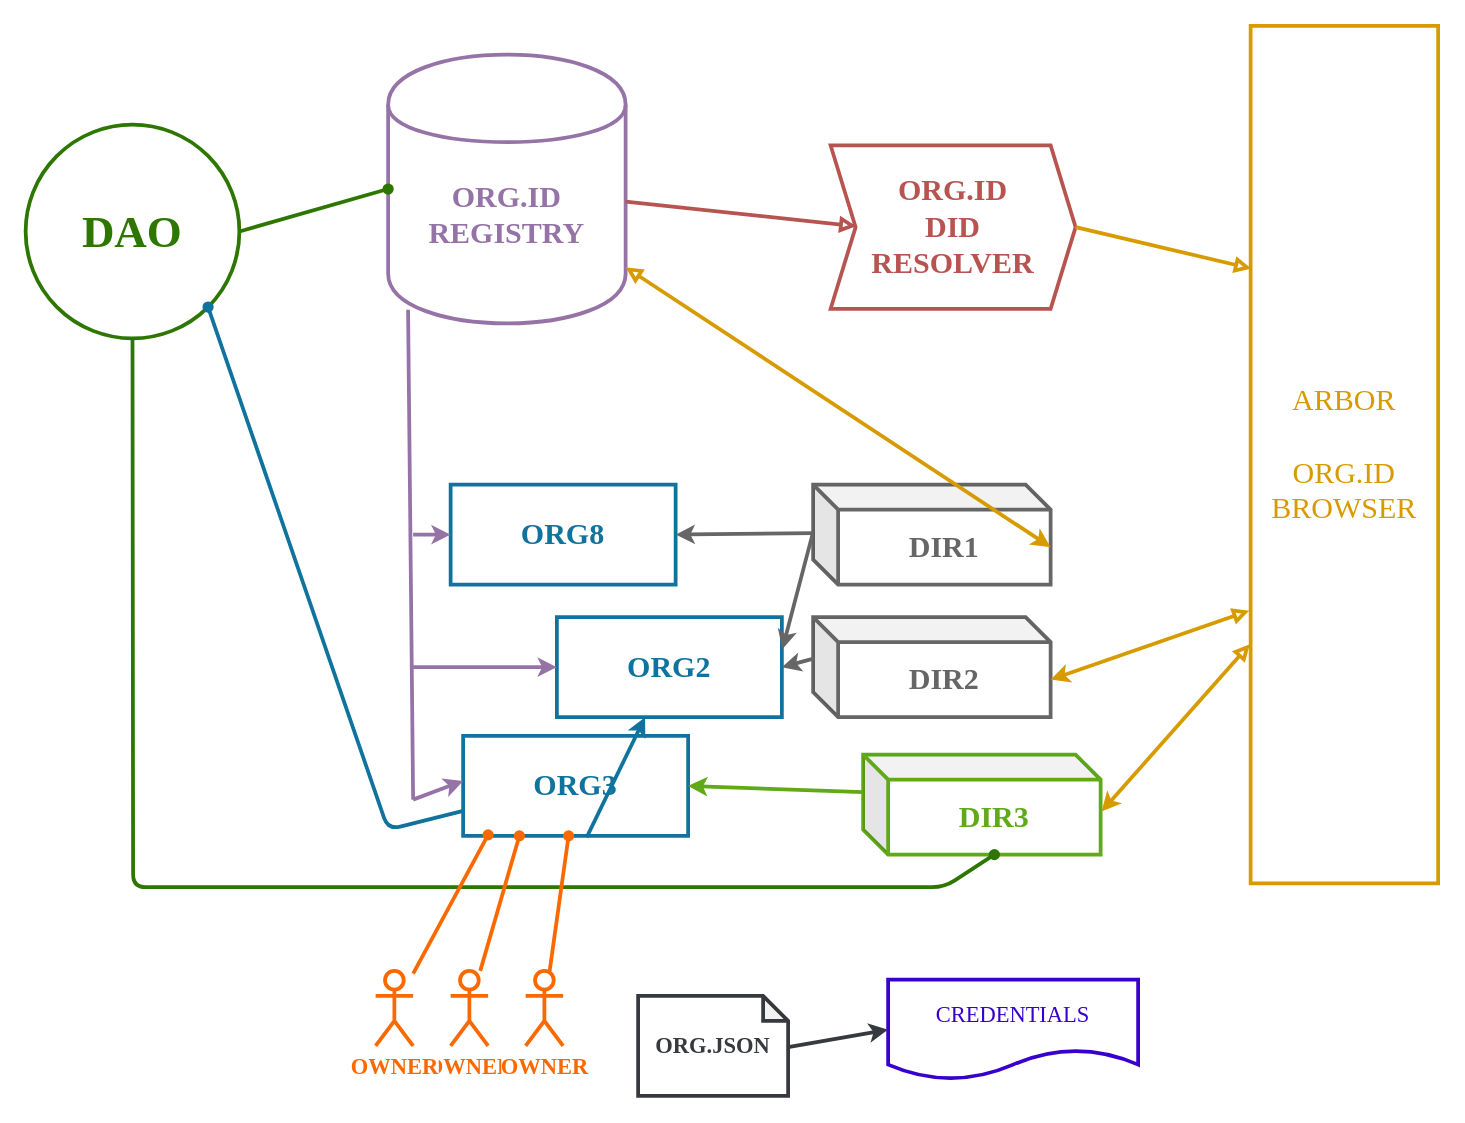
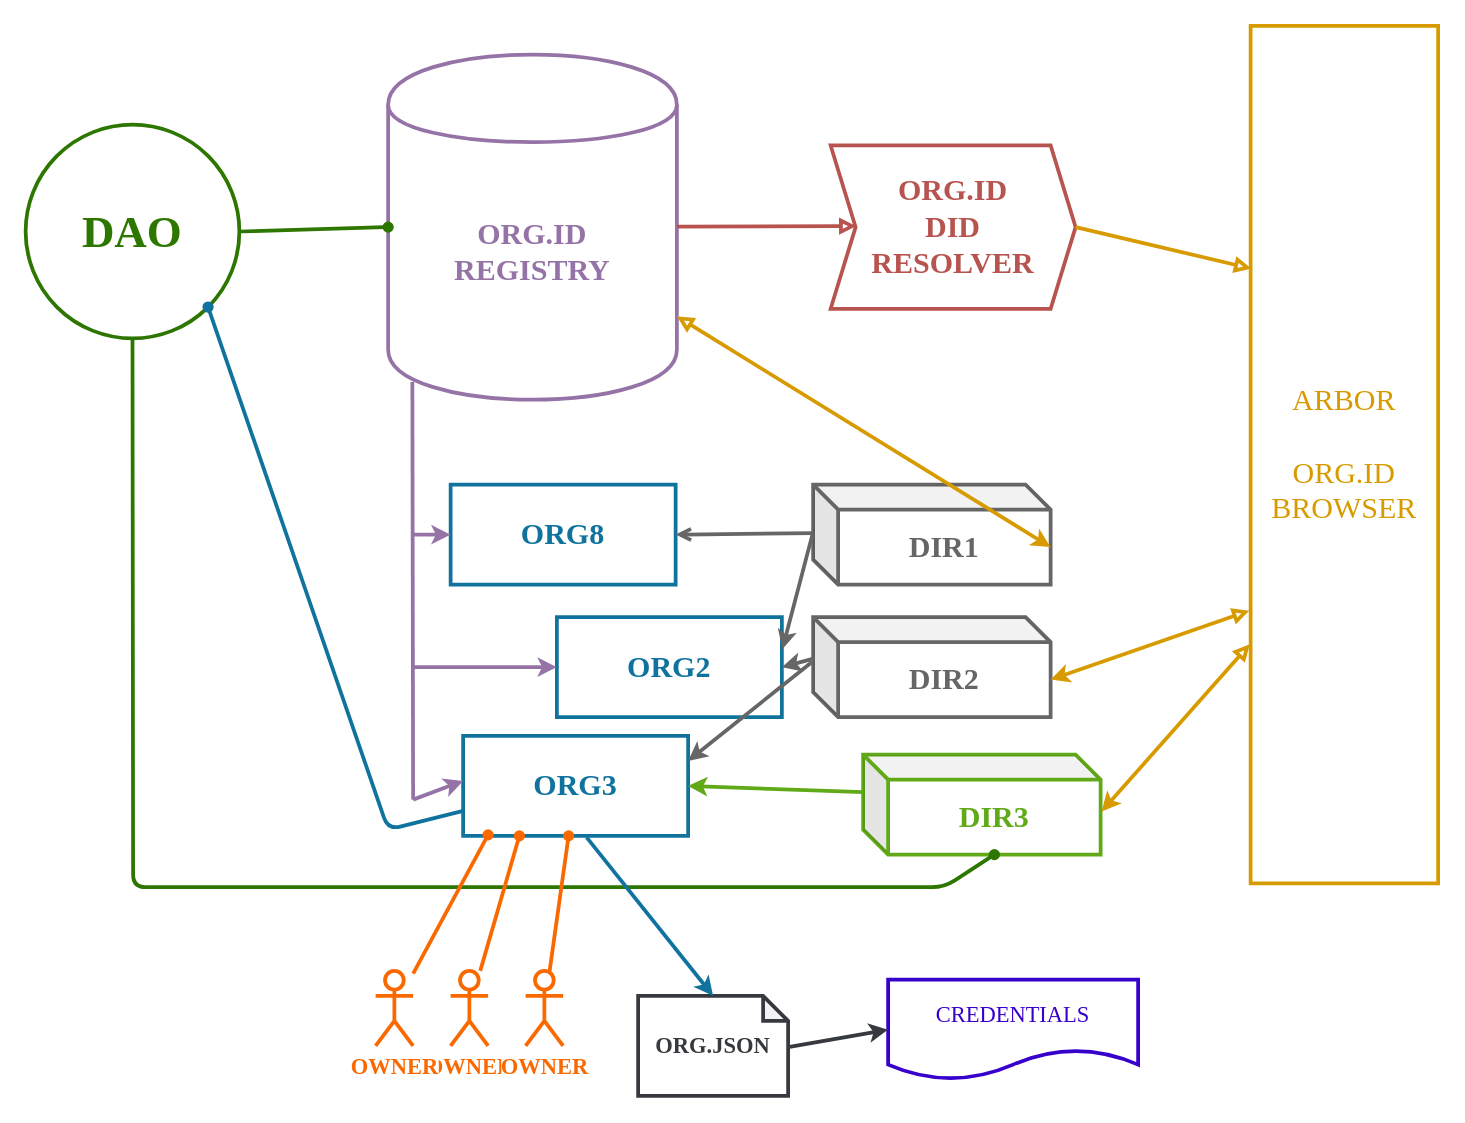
node "ORG.ID REGISTRY": size 238x269 -> 289x345
edge "DIR1" -> "ORG8": arrowhead classic -> open
edge "DIR2" -> "ORG3": added
edge "ORG3" -> "ORG2": now "ORG3" -> "ORG.JSON"
